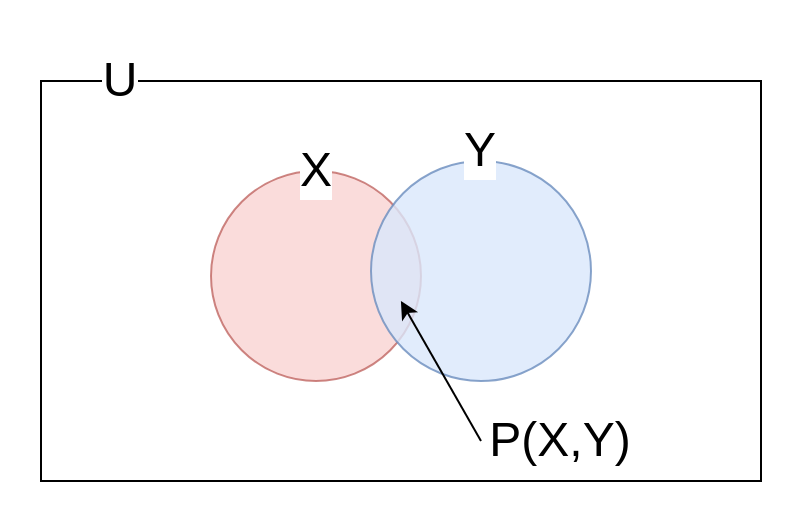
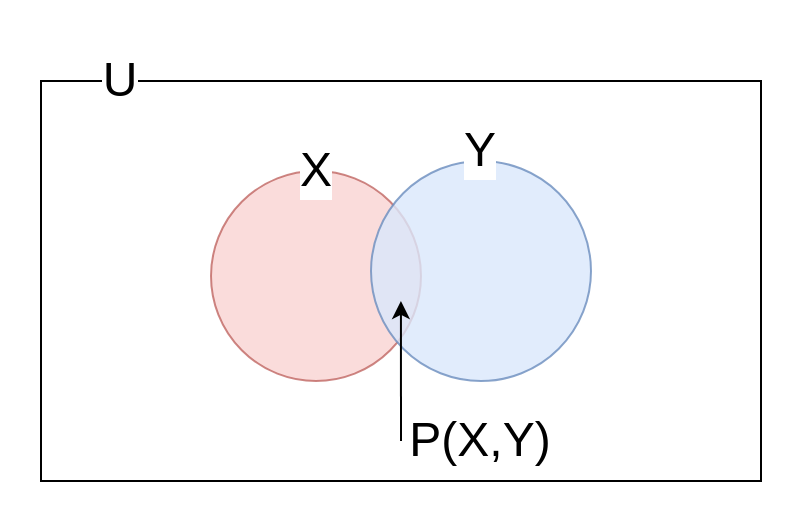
node "P(X,Y)": moved (561, 441) -> (481, 441)
